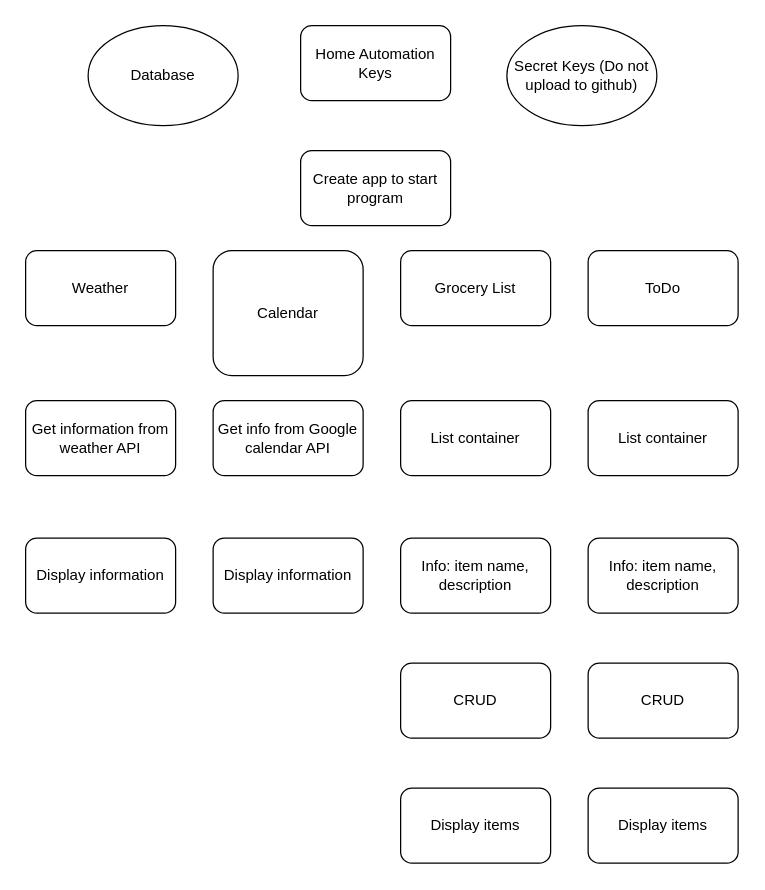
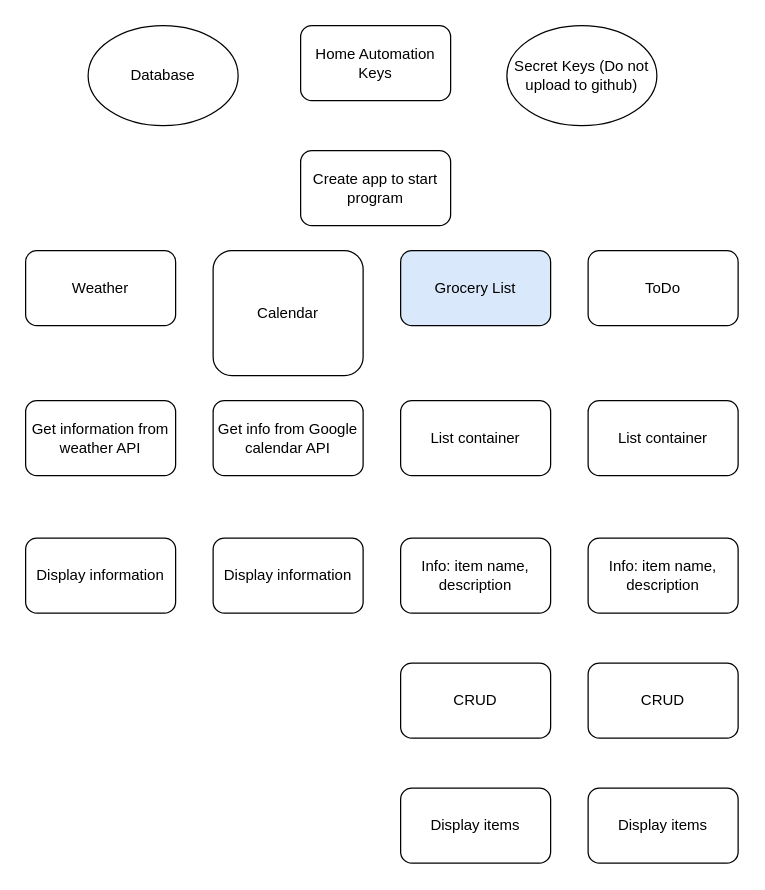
node "Grocery List": fillcolor #ffffff -> #dae8fc
